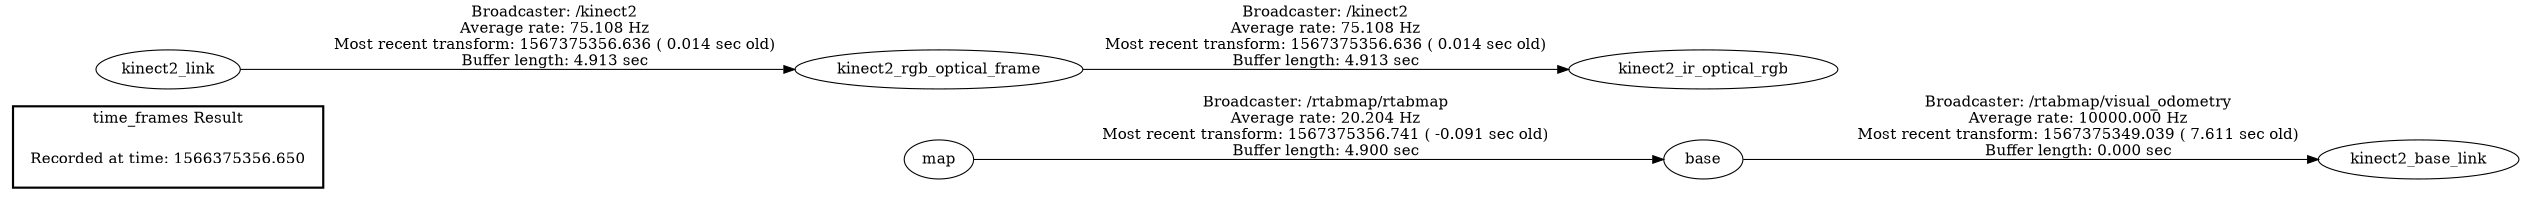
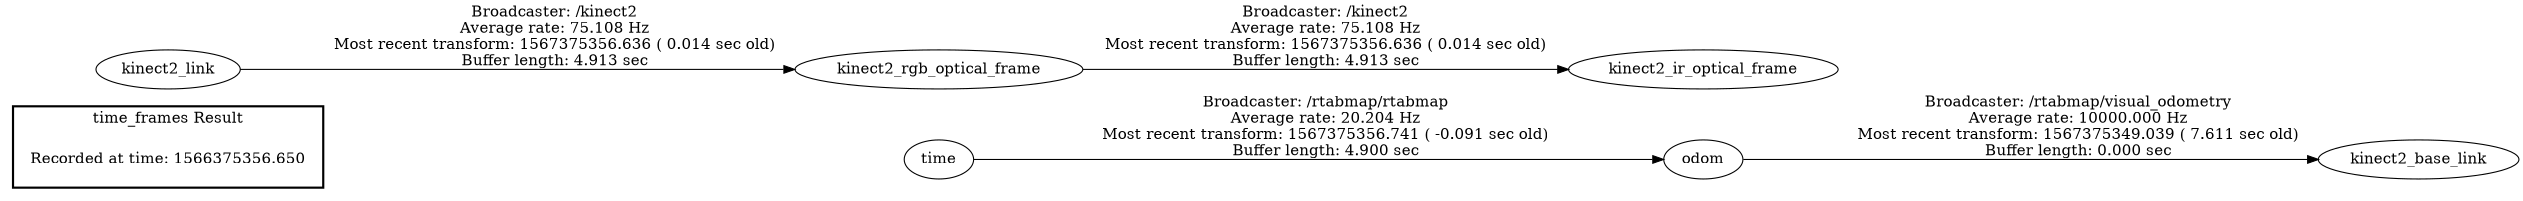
node "kinect2_ir_optical_rgb": label "kinect2_ir_optical_rgb" -> "kinect2_ir_optical_frame"
node "map": label "map" -> "time"
node "base": label "base" -> "odom"
